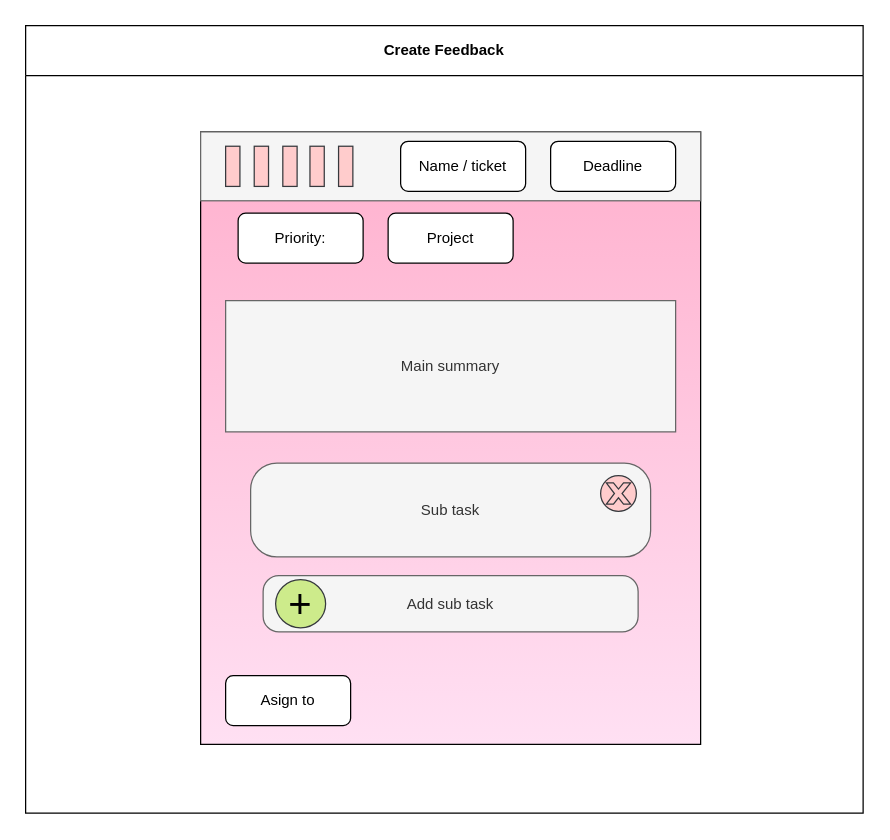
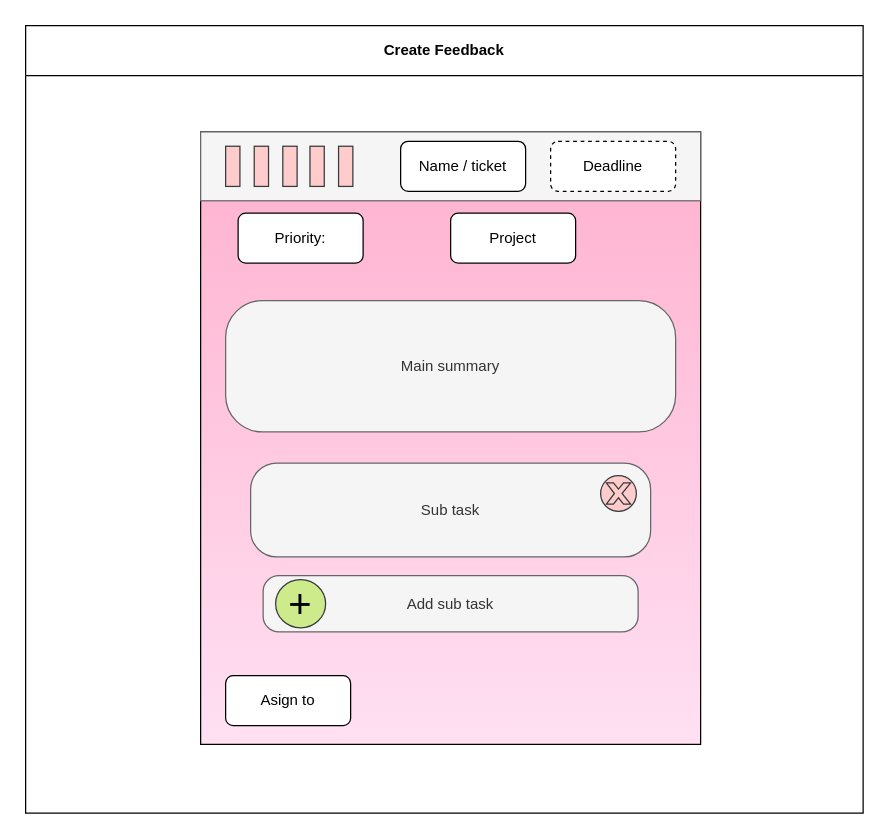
node "Deadline": style solid -> dashed
node "Project": moved (451, 238) -> (513, 238)
node "Main summary": shape rectangle -> rounded rectangle
